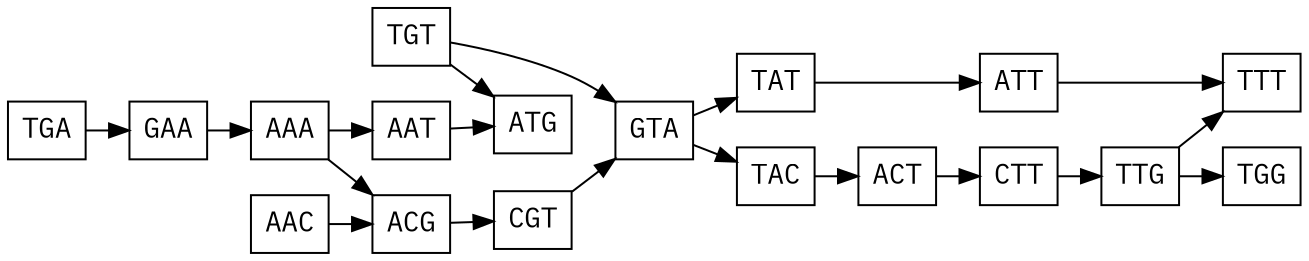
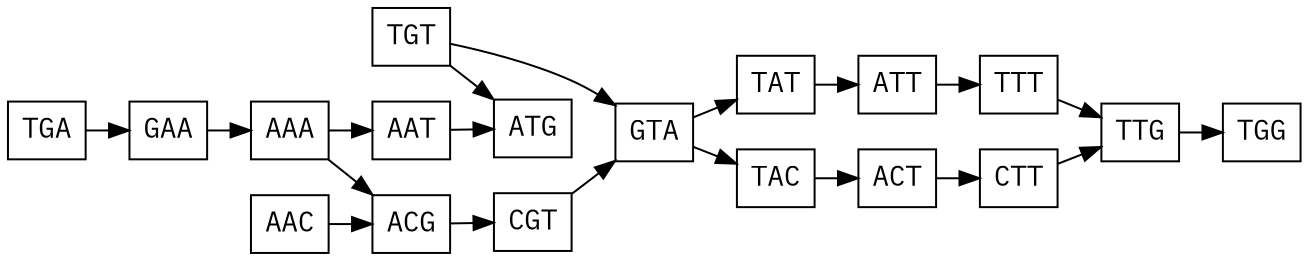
edge "TTG" -> "TTT": reversed
